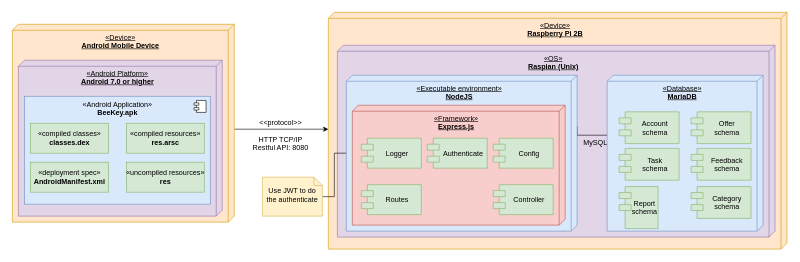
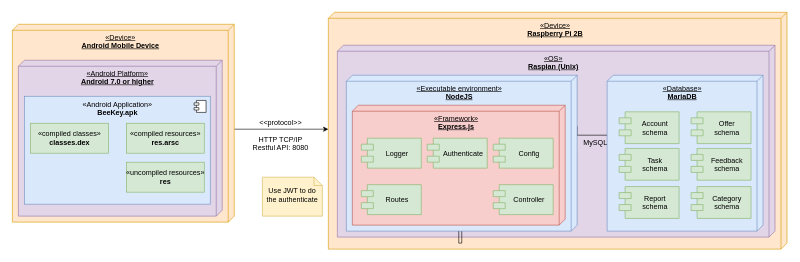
edge "«Executable environment» NodeJS" -- "Use JWT to do the authenticate": now "«Executable environment» NodeJS" -- "«Framework» Express.js"
node "«deployment spec» AndroidManifest.xml": removed
node "Report schema": size 39x42 -> 60x32
